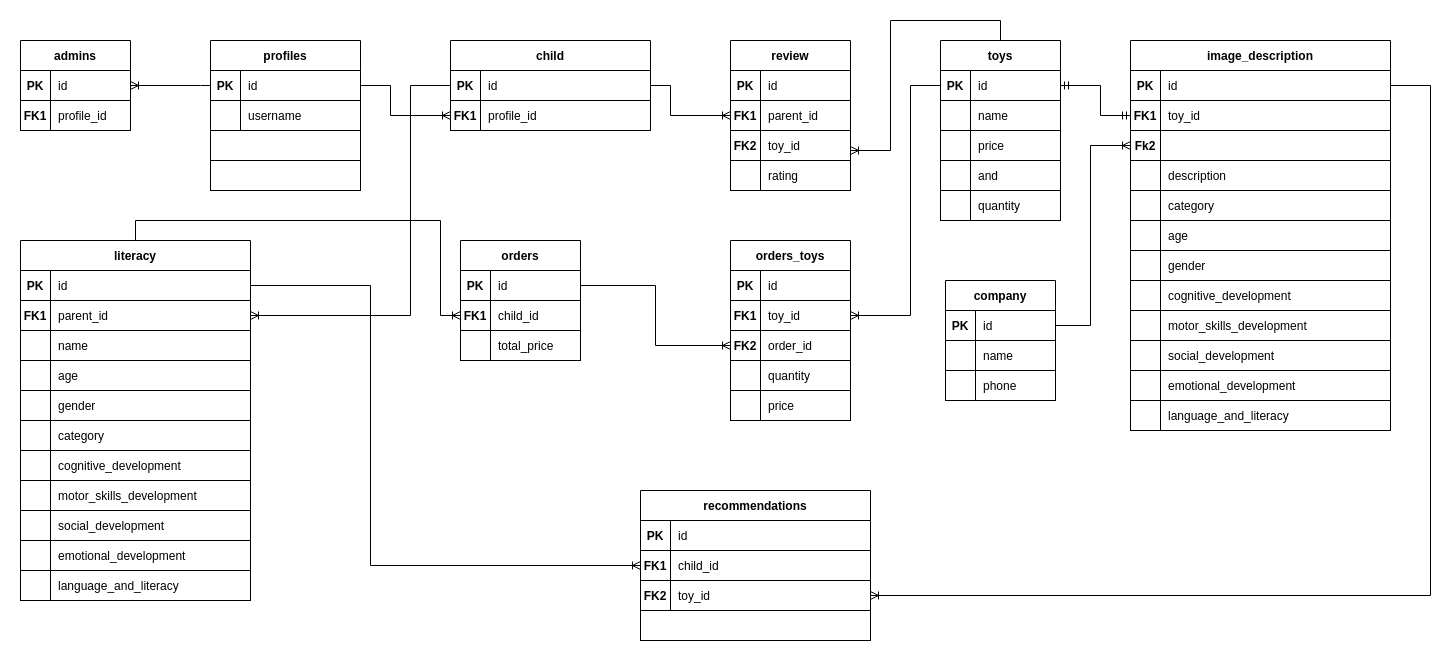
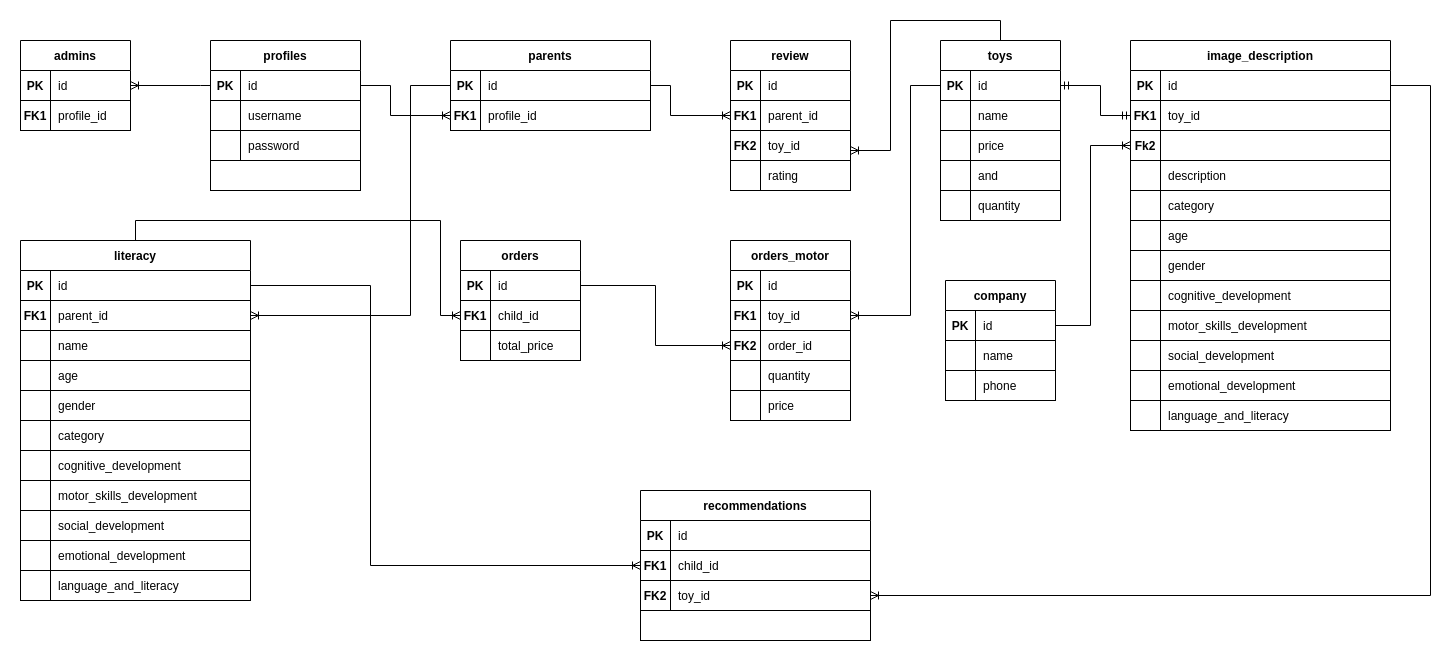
node "child": label "child" -> "parents"
node "password": added
node "orders_toys": label "orders_toys" -> "orders_motor"
